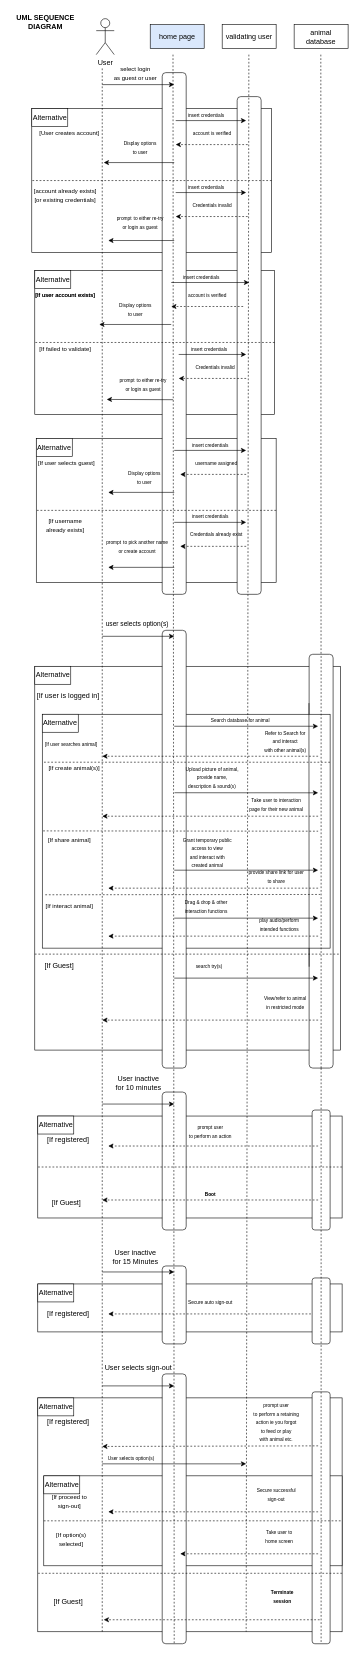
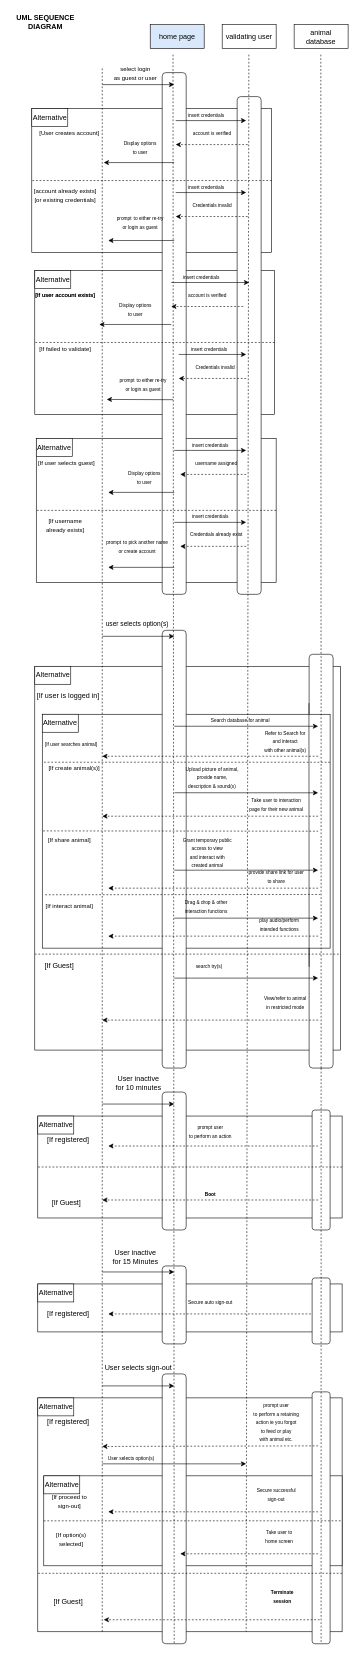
node "User": removed
